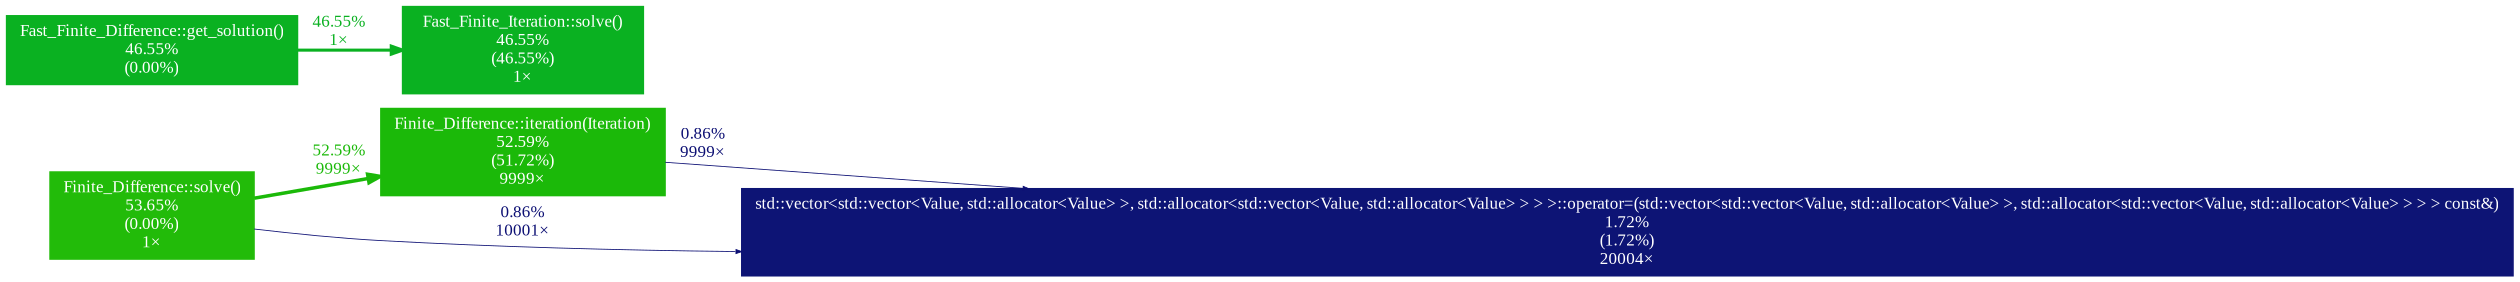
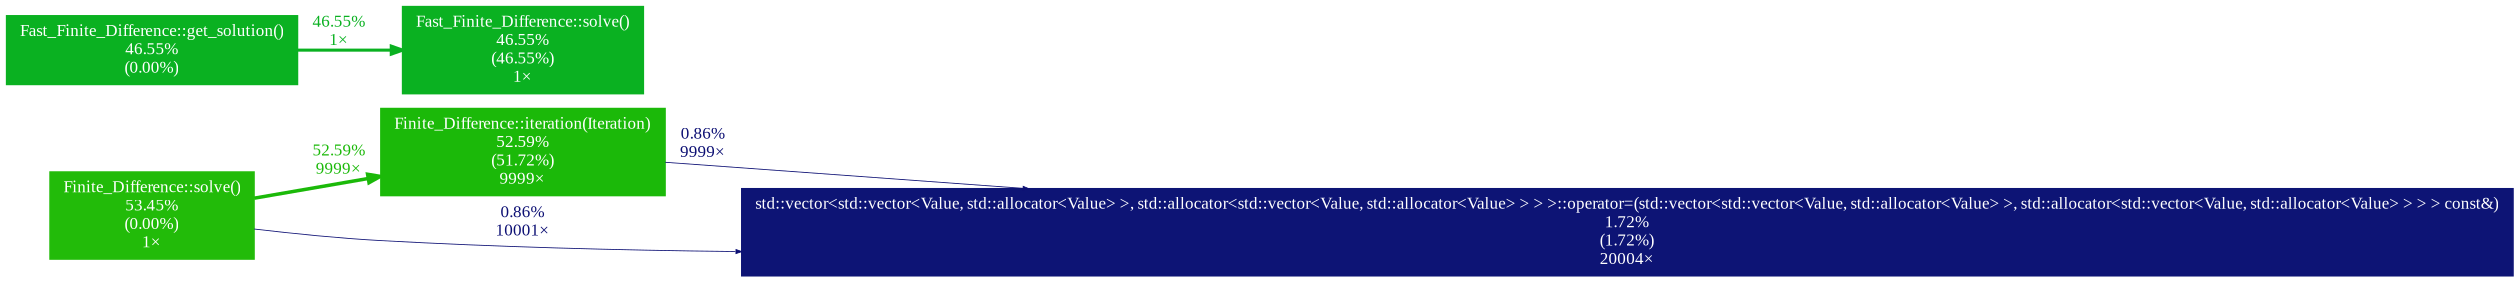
node "Fast_Finite_Iteration::solve() 46.55% (46.55%) 1×": label "Fast_Finite_Iteration::solve() 46.55% (46.55%) 1×" -> "Fast_Finite_Difference::solve() 46.55% (46.55%) 1×"
node "Finite_Difference::solve() 53.65% (0.00%) 1×": label "Finite_Difference::solve() 53.65% (0.00%) 1×" -> "Finite_Difference::solve() 53.45% (0.00%) 1×"
